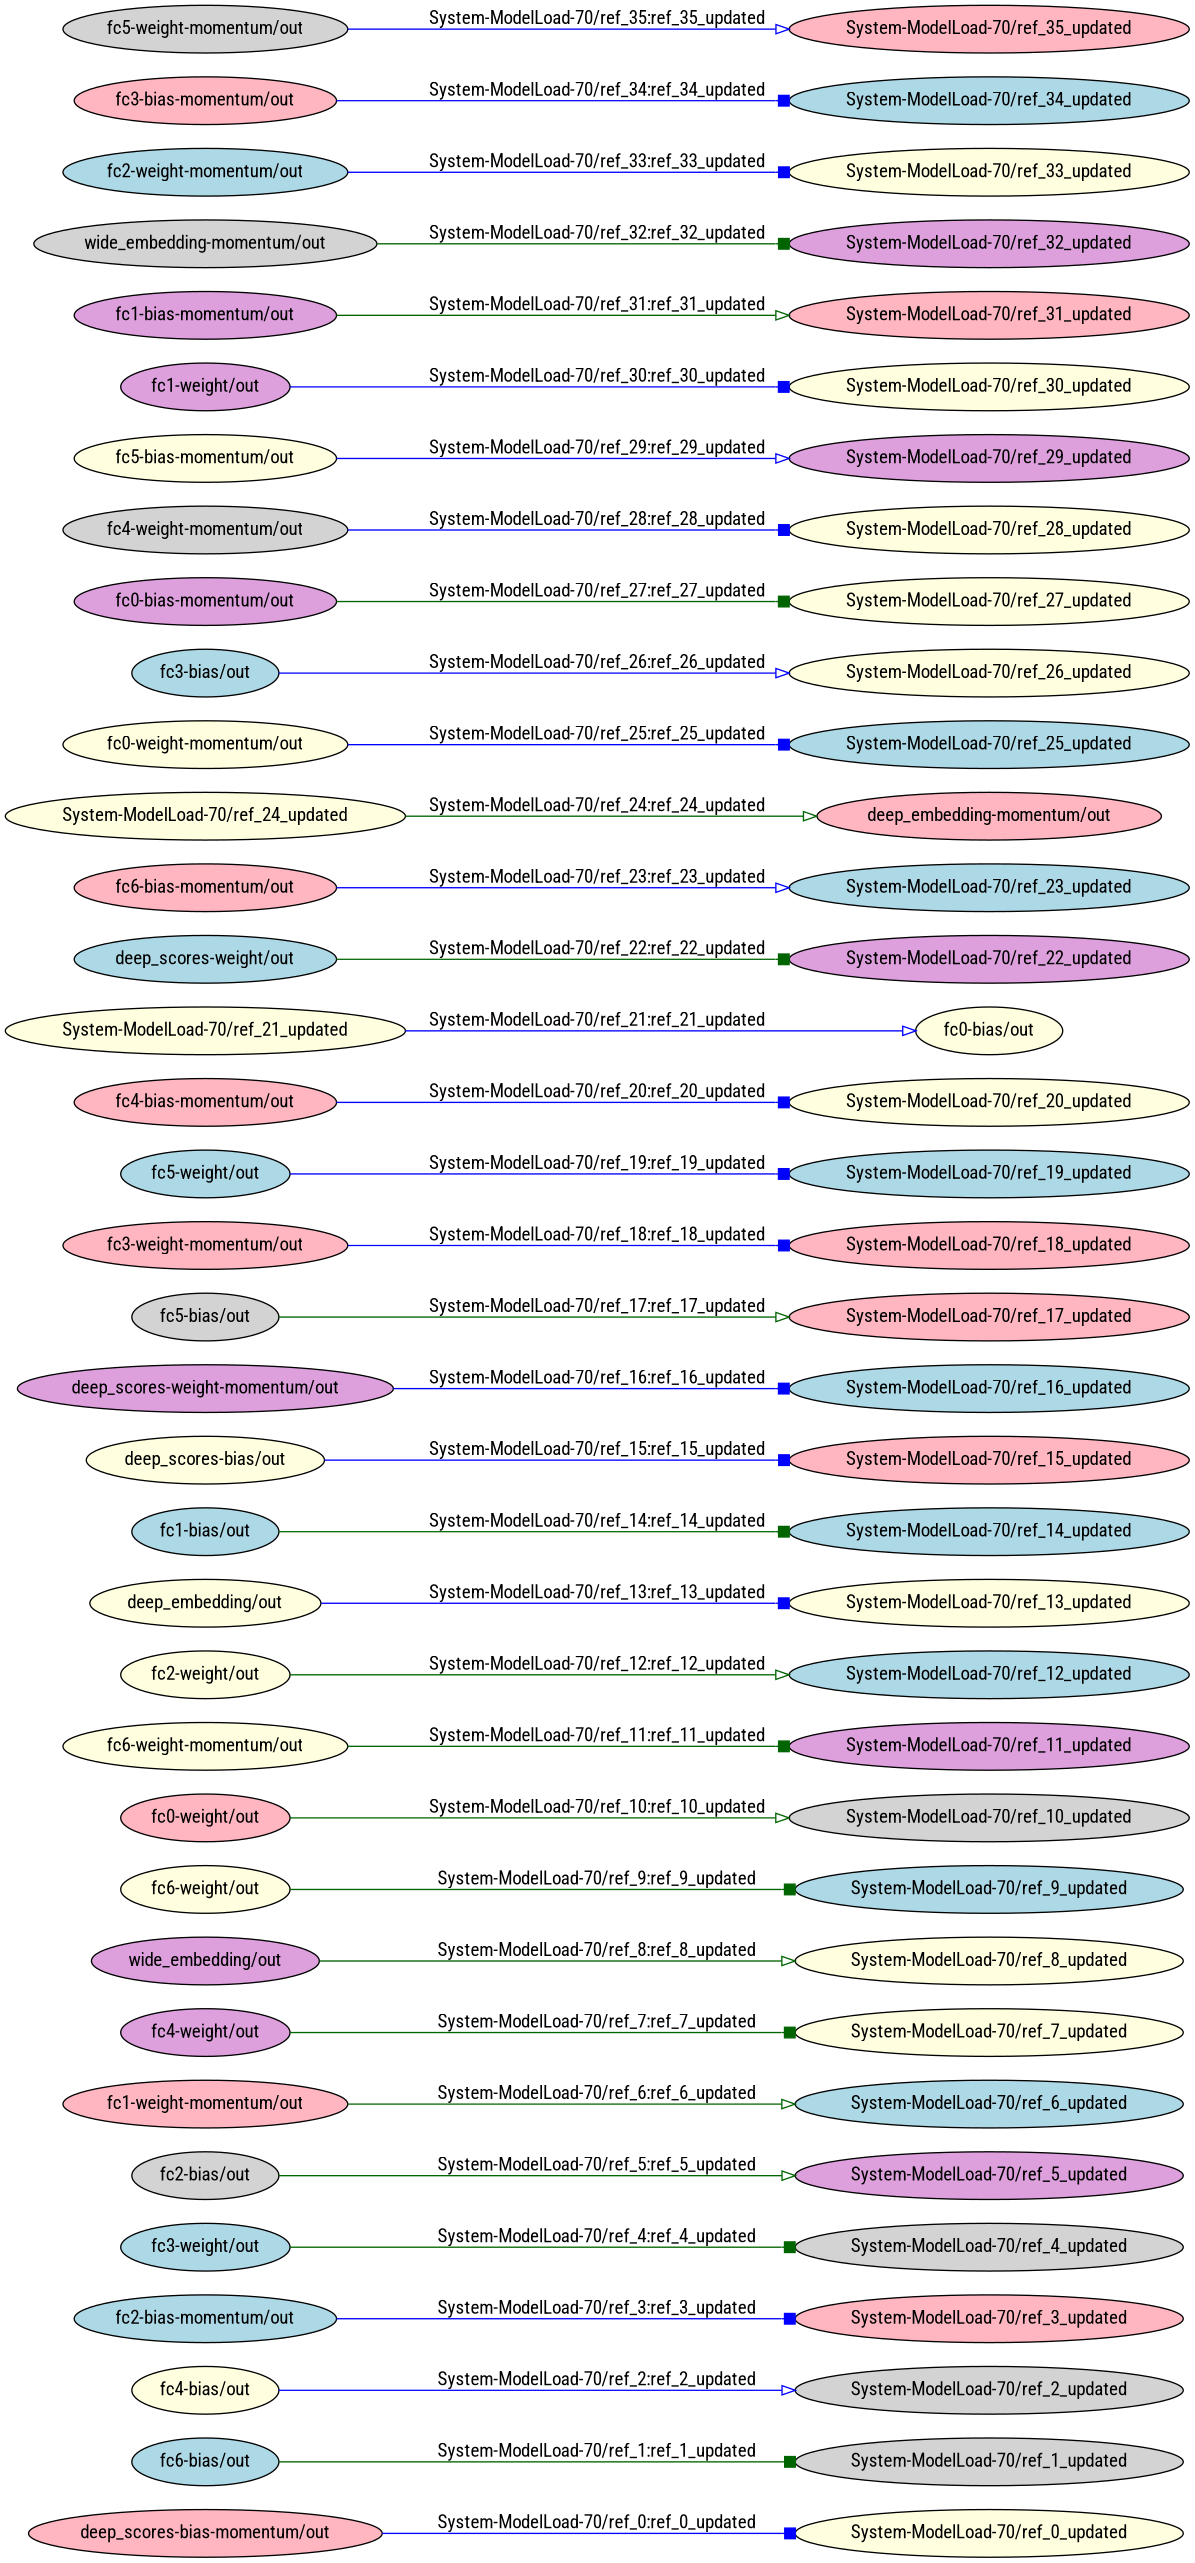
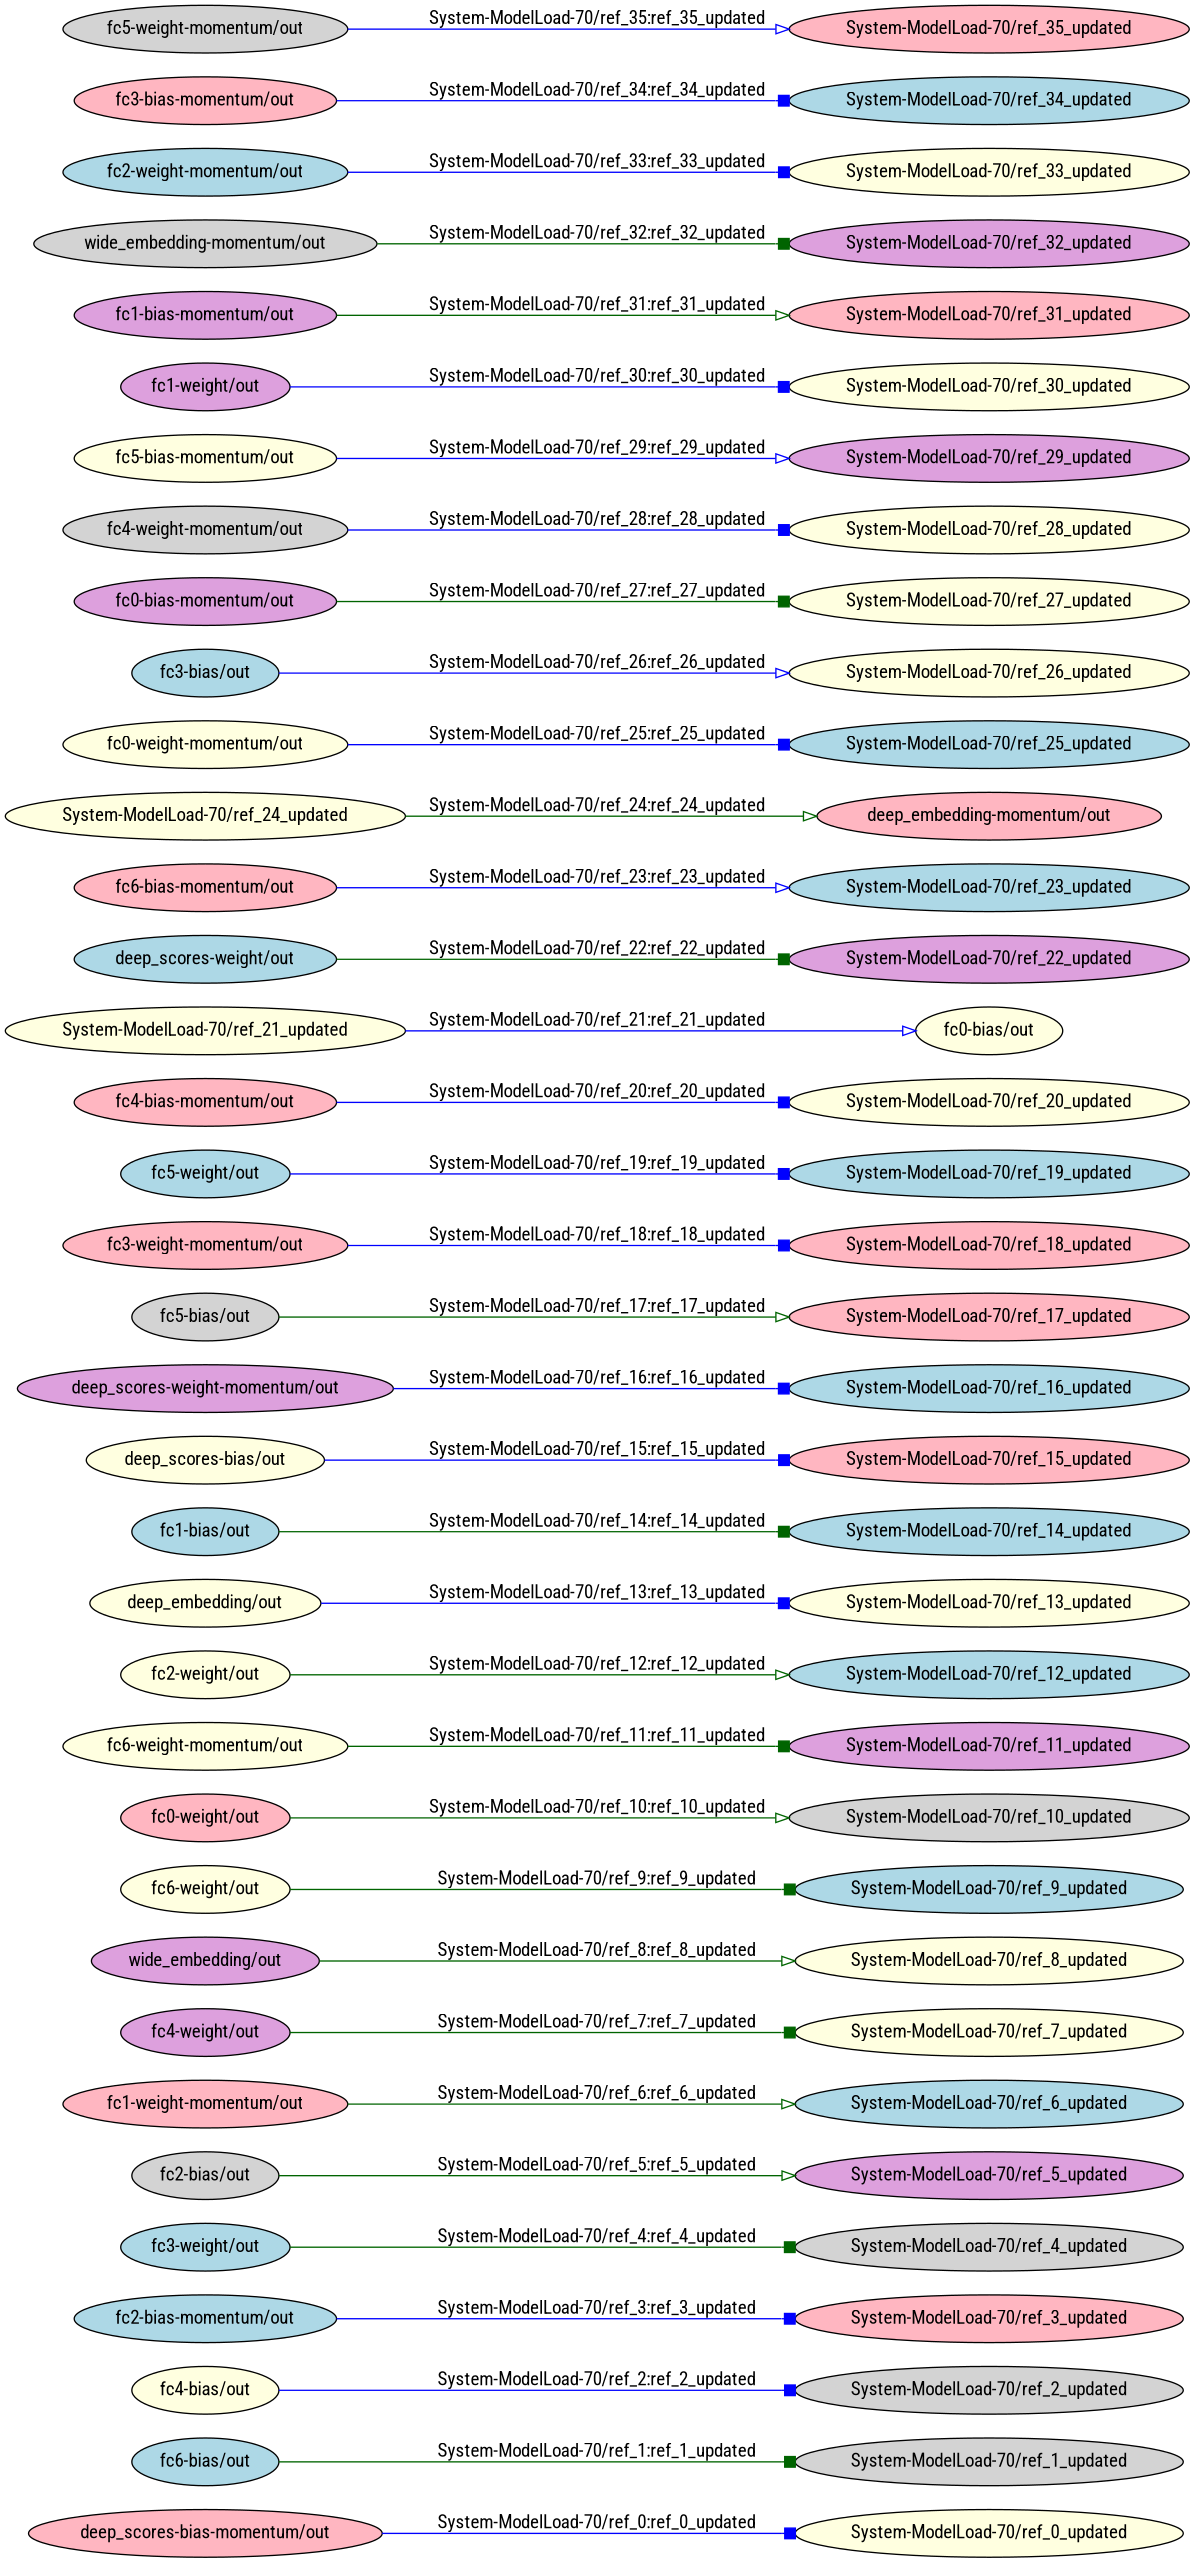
edge "fc4-bias/out" -> "System-ModelLoad-70/ref_2_updated": arrowhead onormal -> box
